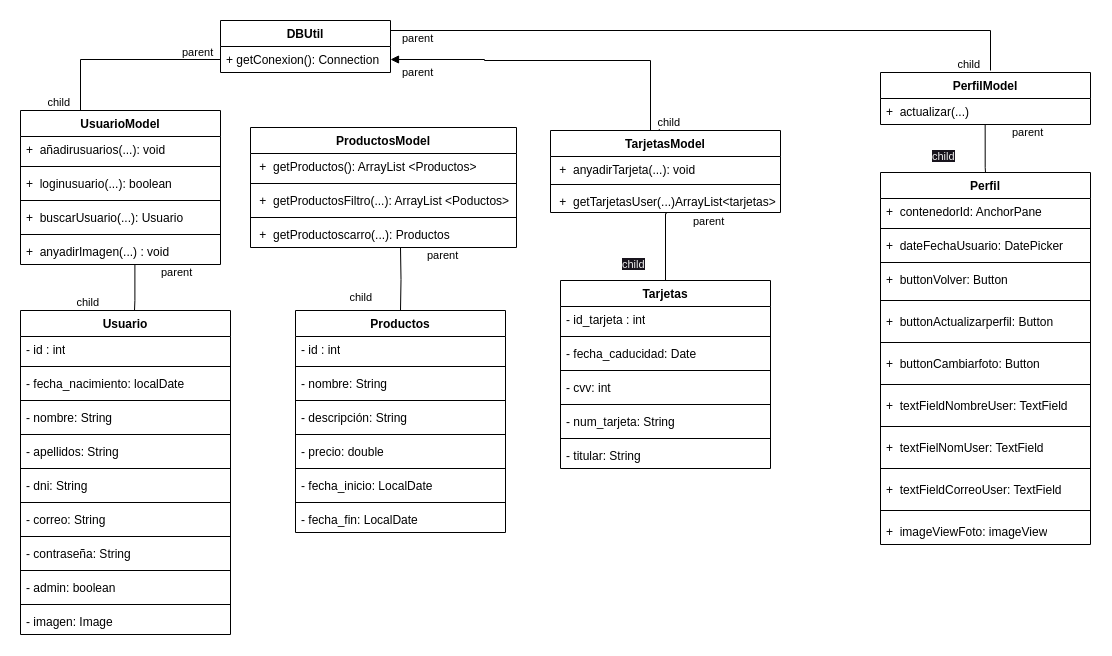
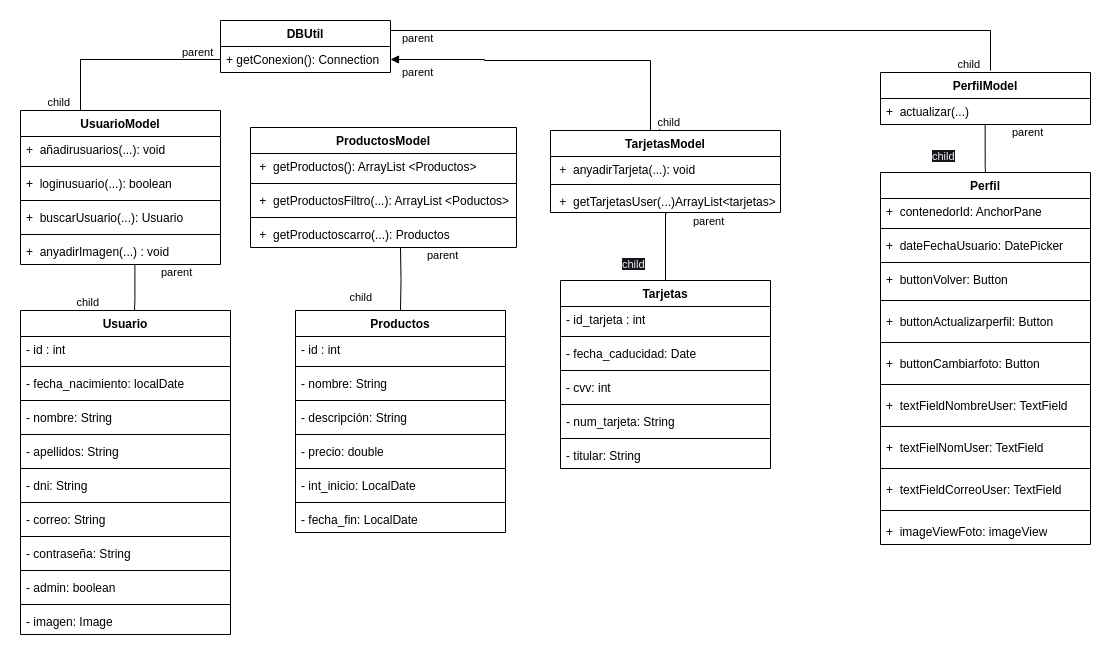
node "- fecha_inicio: LocalDate": label "- fecha_inicio: LocalDate" -> "- int_inicio: LocalDate"
